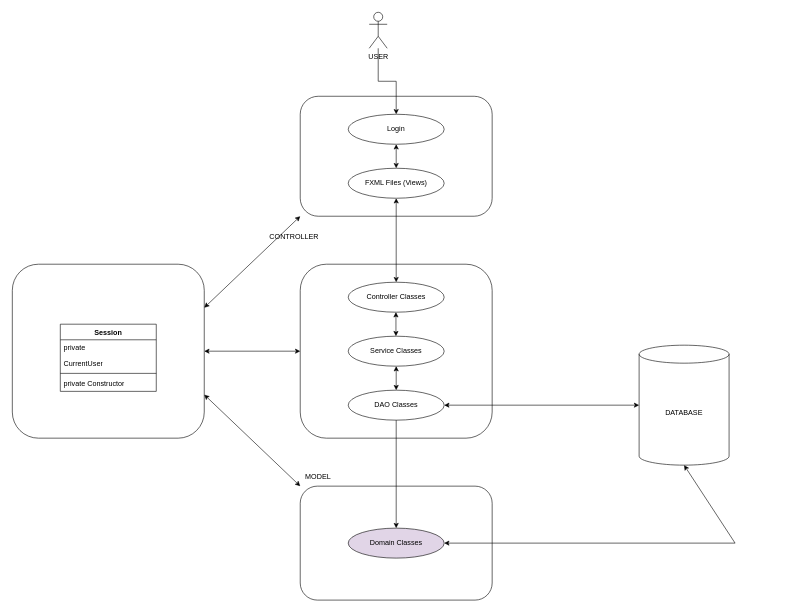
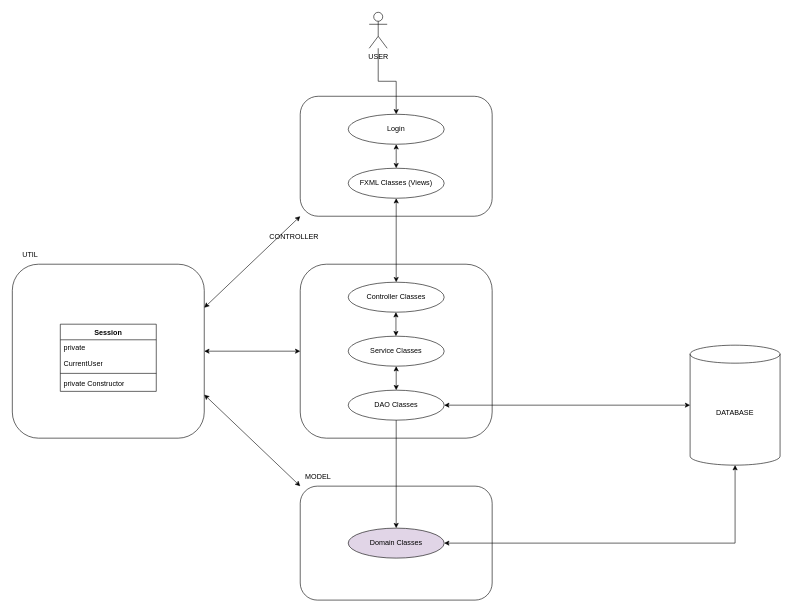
node "FXML Files (Views)": label "FXML Files (Views)" -> "FXML Classes (Views)"
node "UTIL": added
node "DATABASE": moved (684, 405) -> (735, 405)
